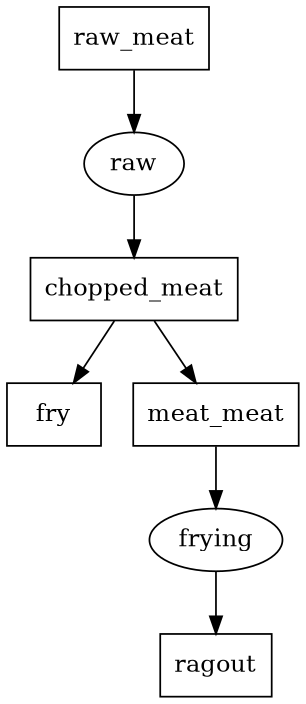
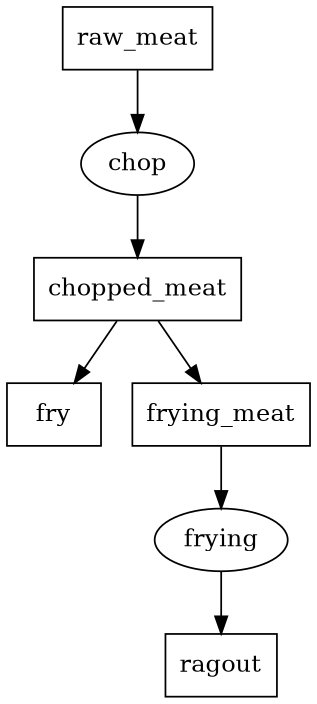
node "raw": label "raw" -> "chop"
node "meat_meat": label "meat_meat" -> "frying_meat"
